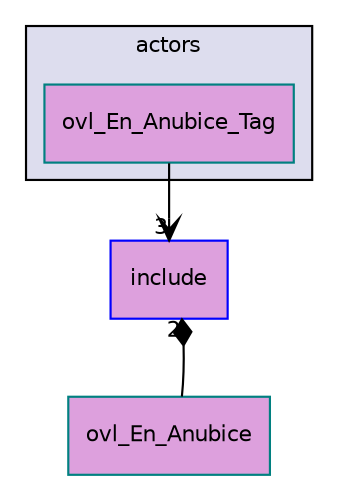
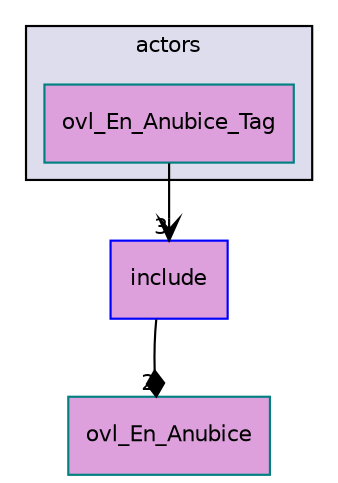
edge "ovl_En_Anubice" -> "include": reversed
